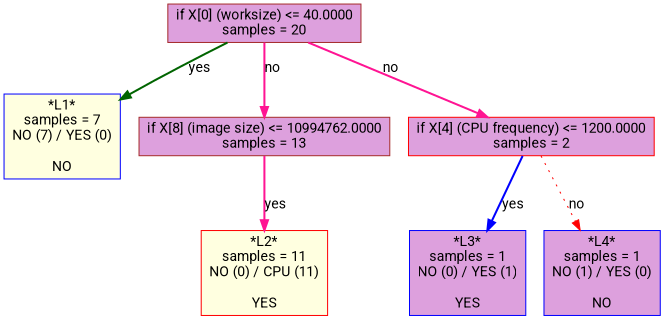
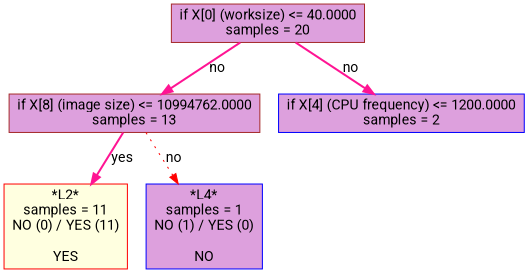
node "*L1* samples = 7 NO (7) / YES (0) NO": removed
node "if X[4] (CPU frequency) <= 1200.0000 samples = 2": color red -> blue
edge "if X[4] (CPU frequency) <= 1200.0000 samples = 2" -> "*L4* samples = 1 NO (1) / YES (0) NO": now "if X[8] (image size) <= 10994762.0000 samples = 13" -> "*L4* samples = 1 NO (1) / YES (0) NO"
node "*L2* samples = 11 NO (0) / CPU (11) YES": label "*L2* samples = 11 NO (0) / CPU (11) YES" -> "*L2* samples = 11 NO (0) / YES (11) YES"
node "*L3* samples = 1 NO (0) / YES (1) YES": removed
